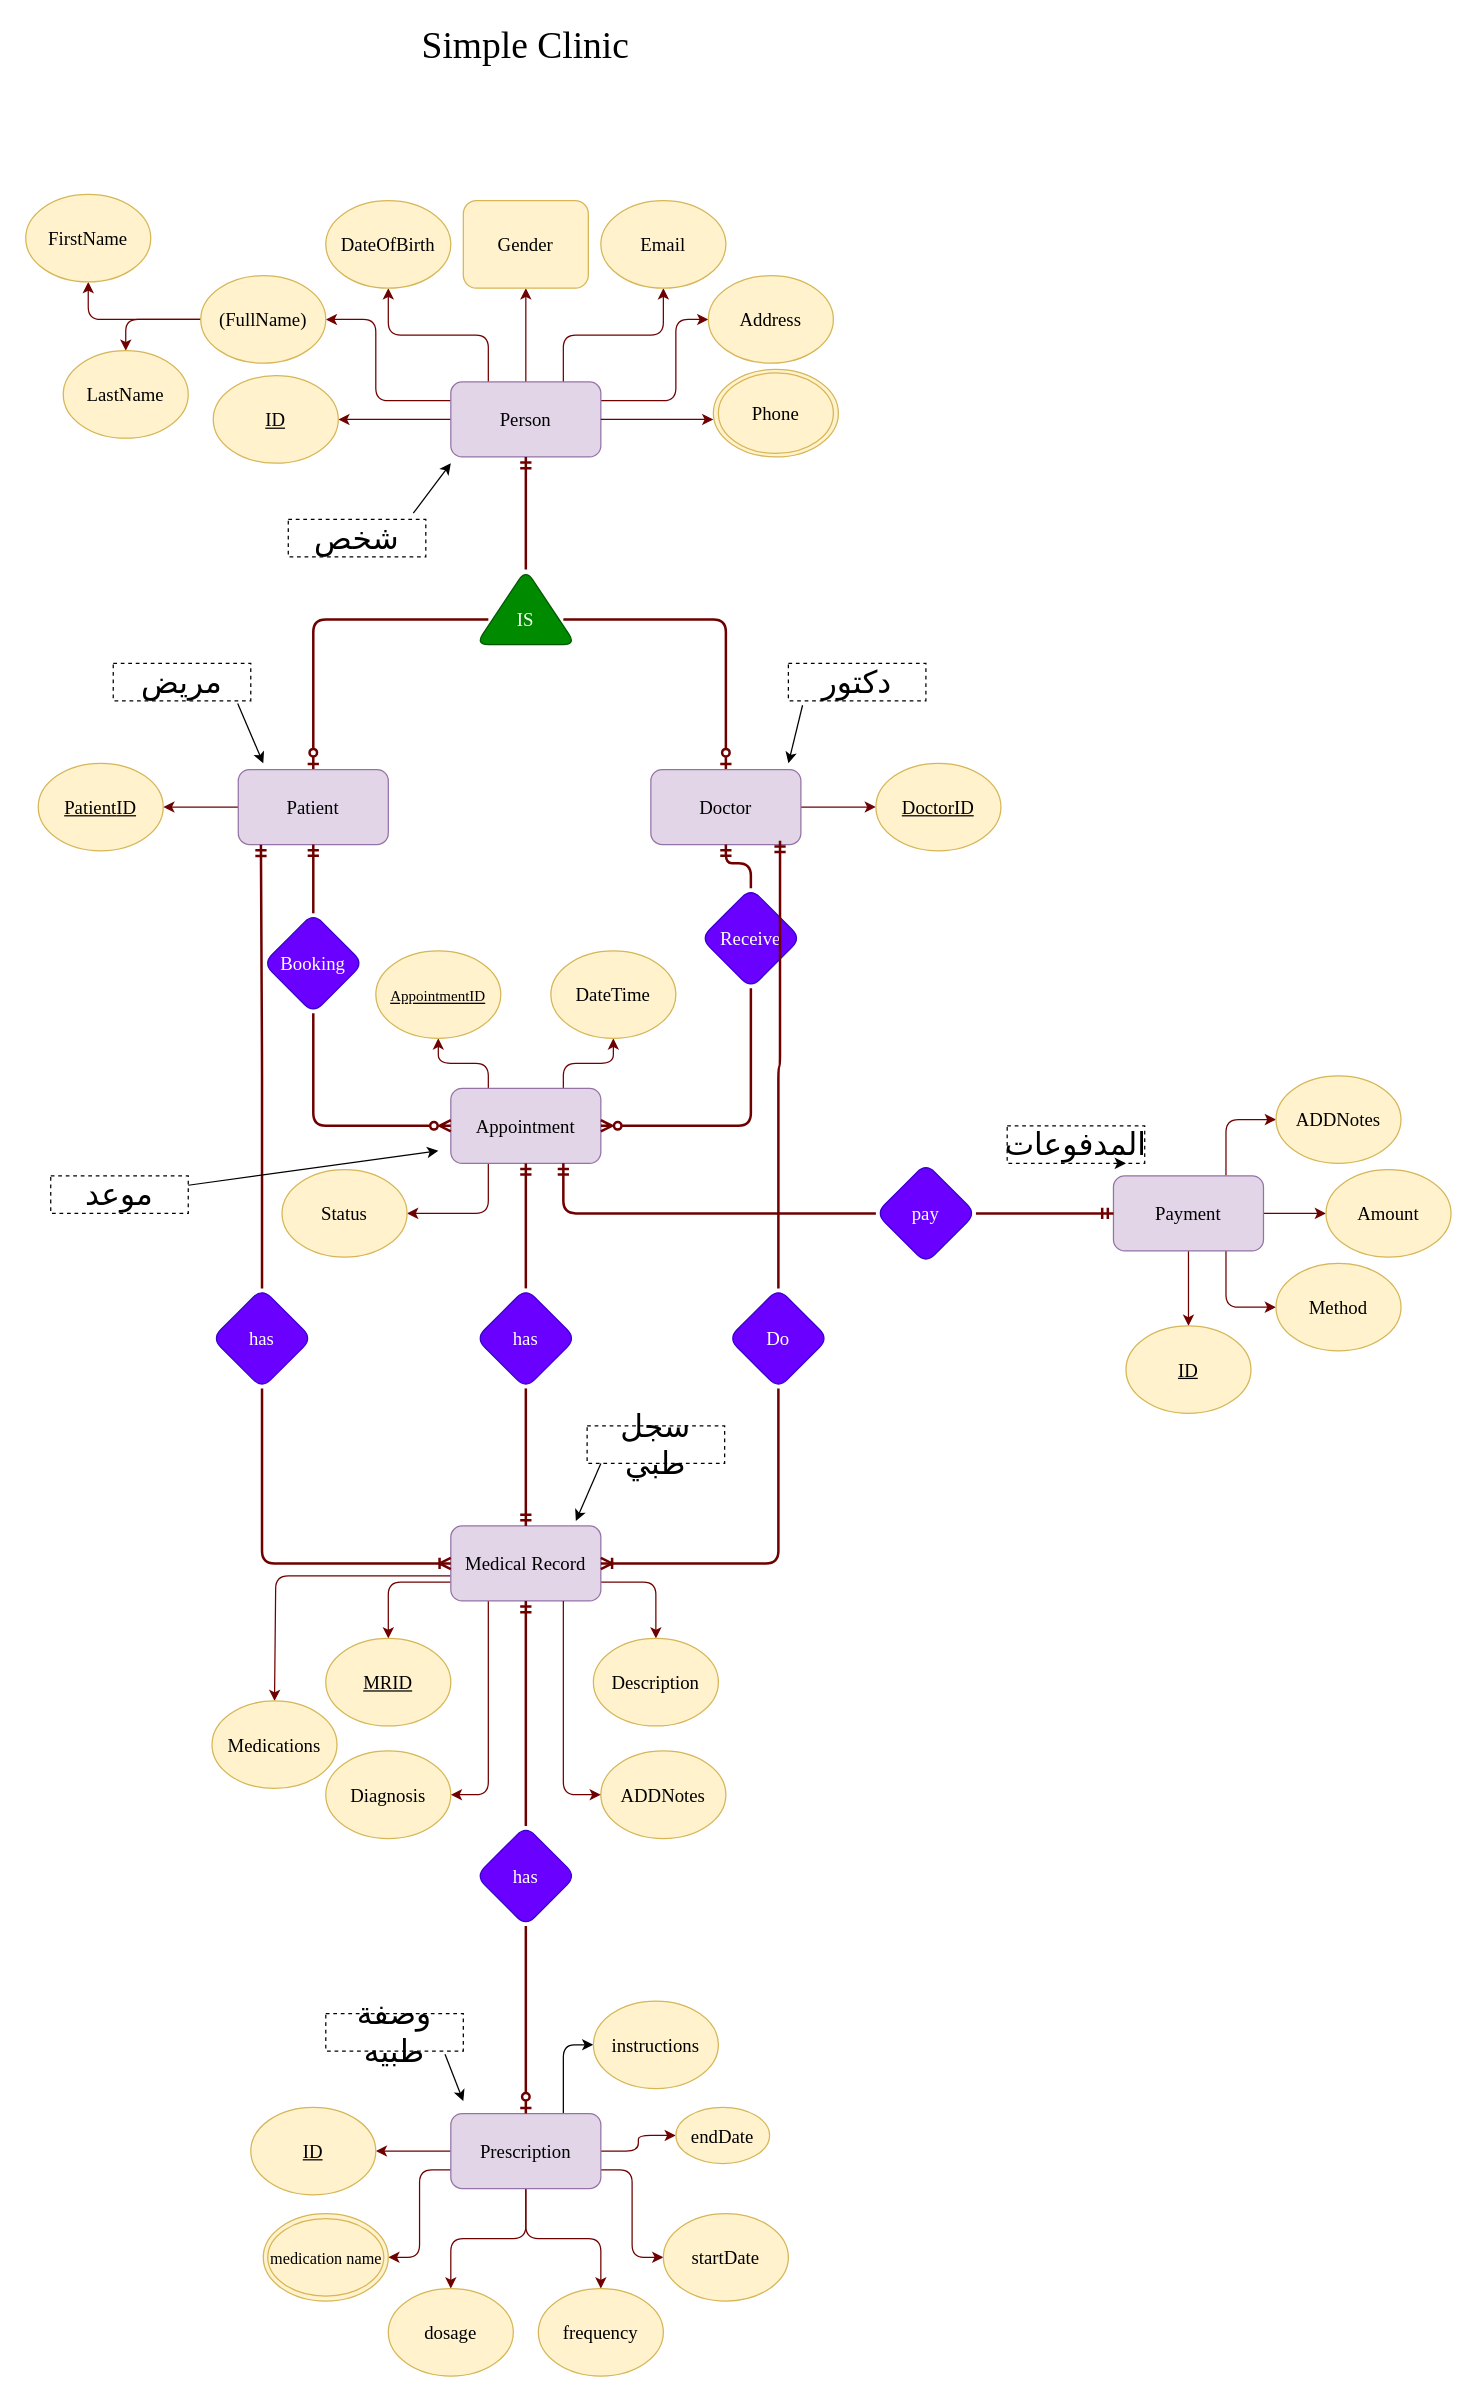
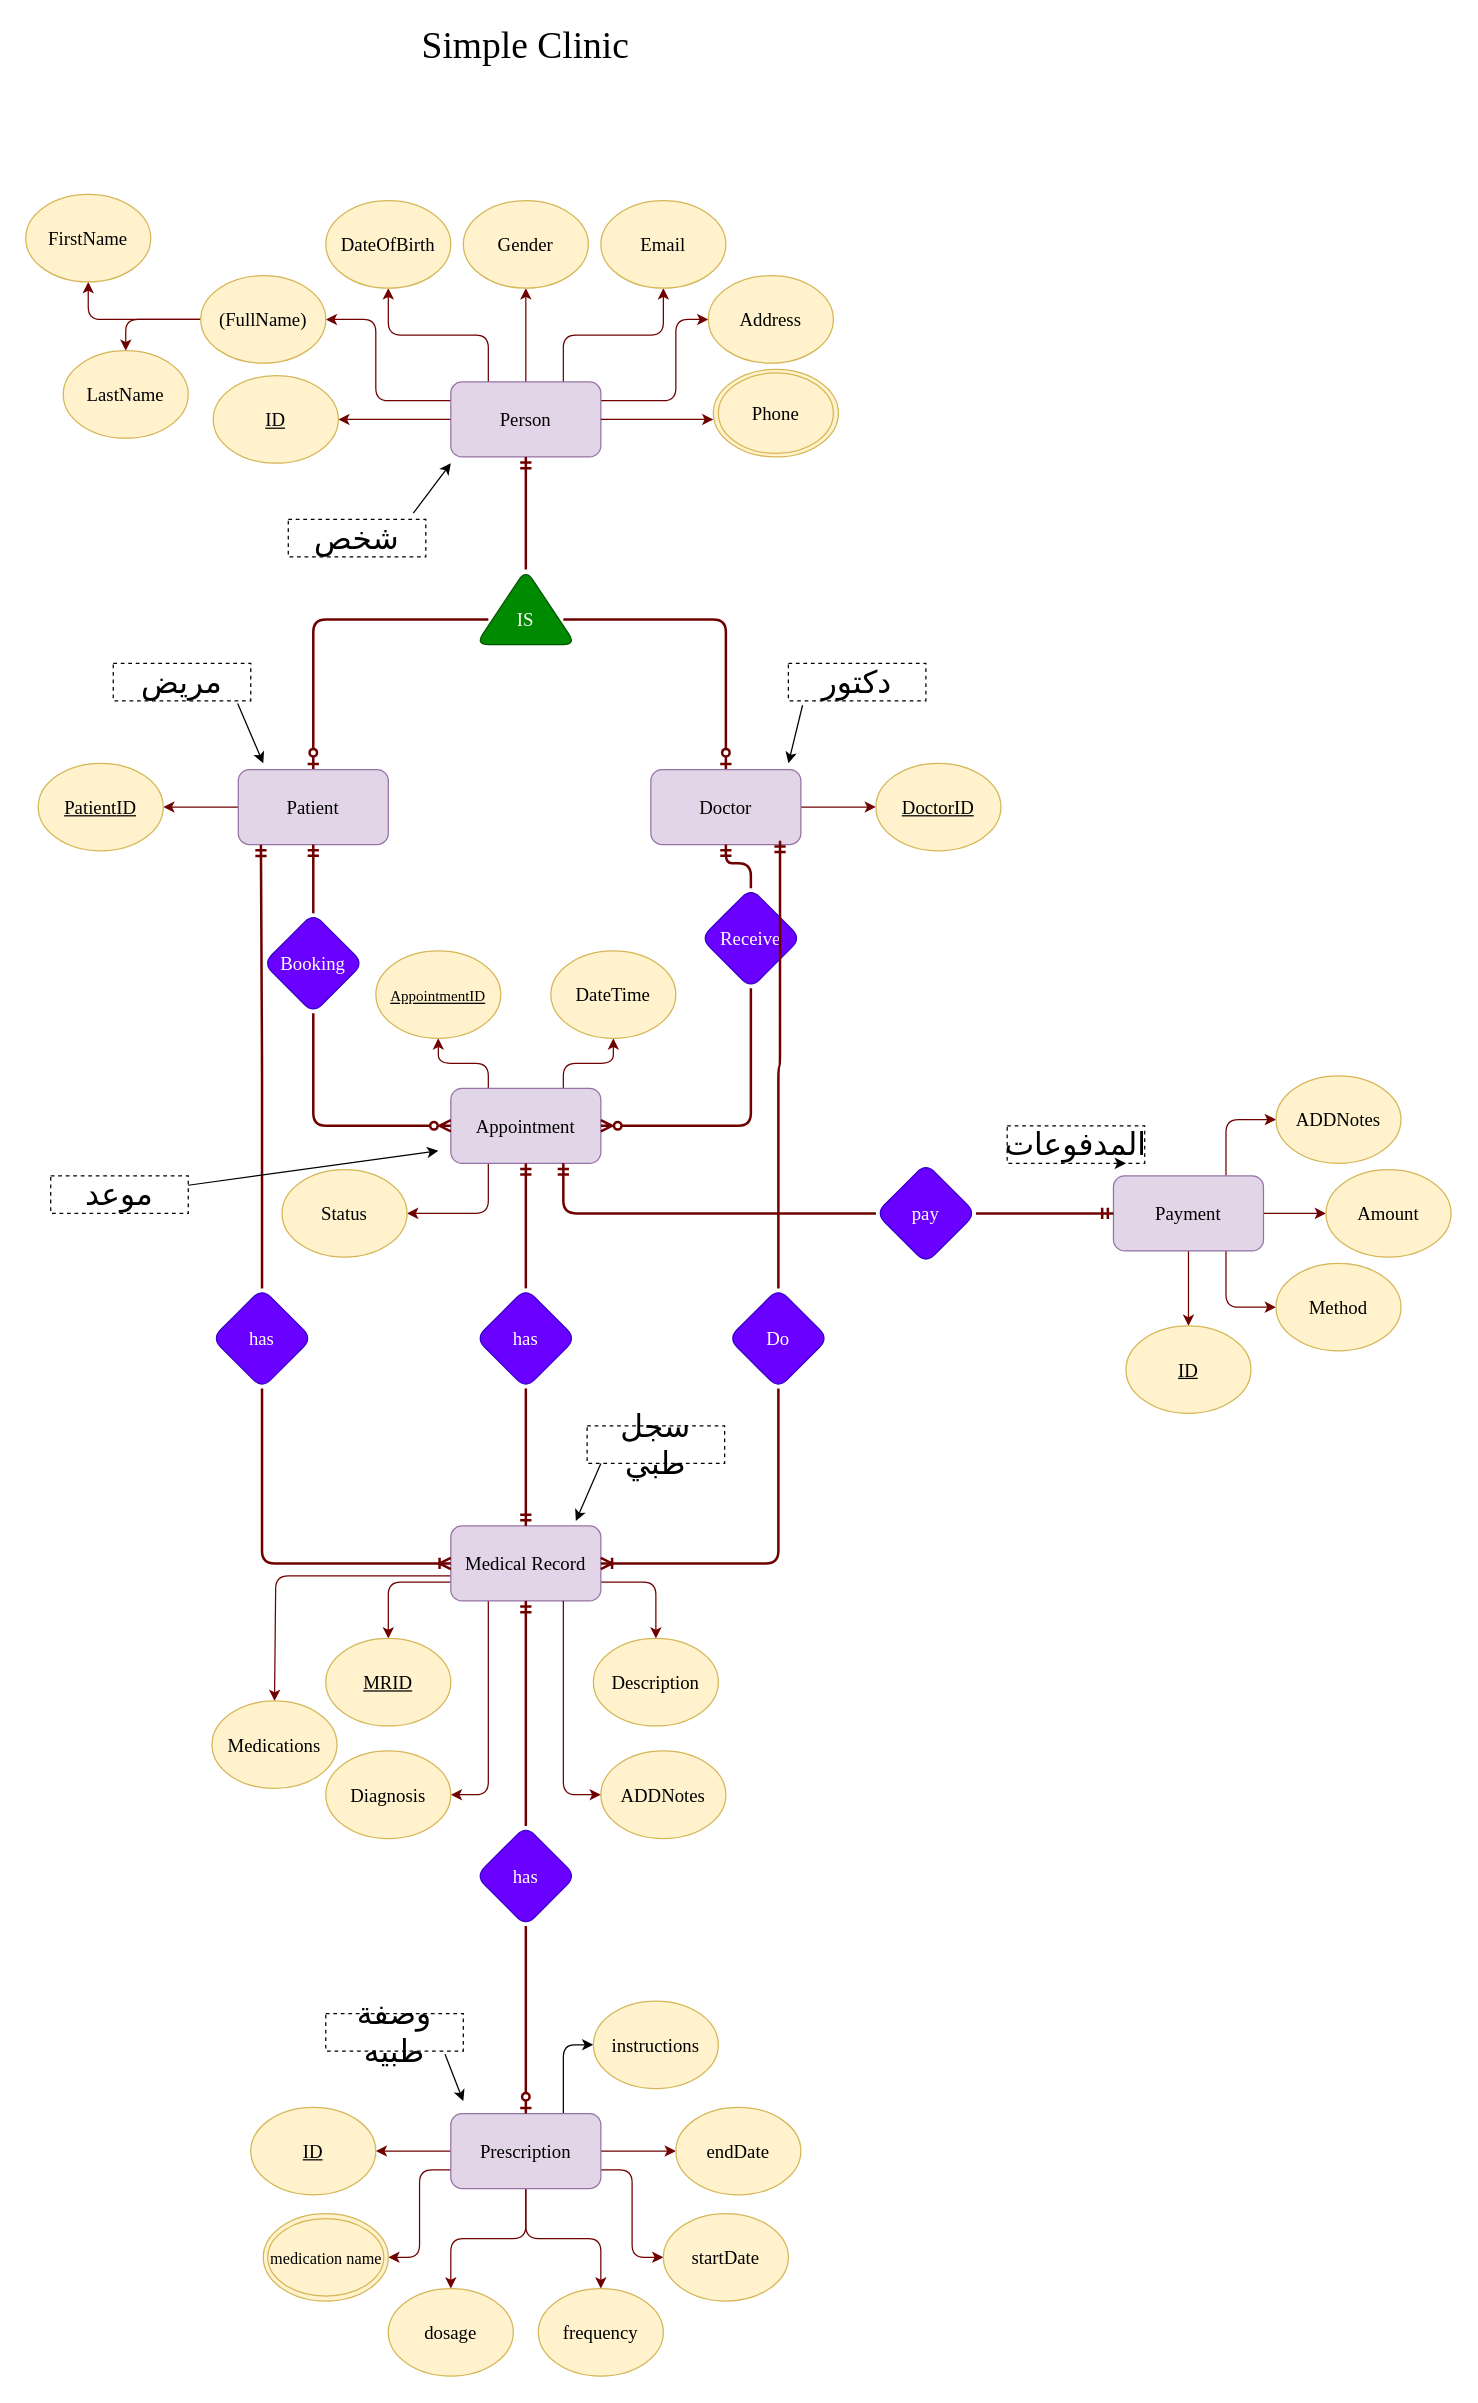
node "Gender": shape rounded rectangle -> ellipse
node "endDate": size 94x56 -> 125x88
